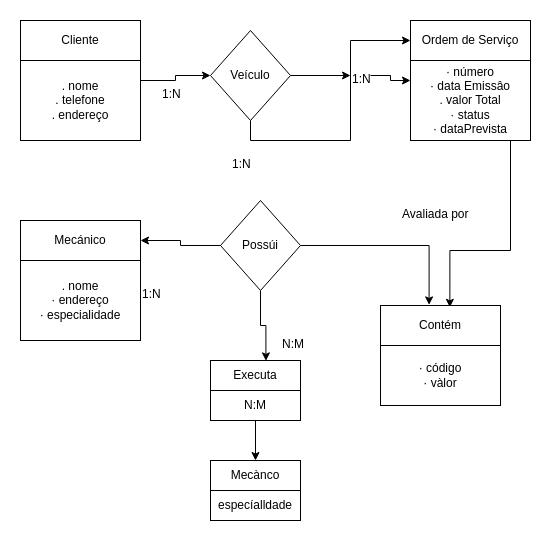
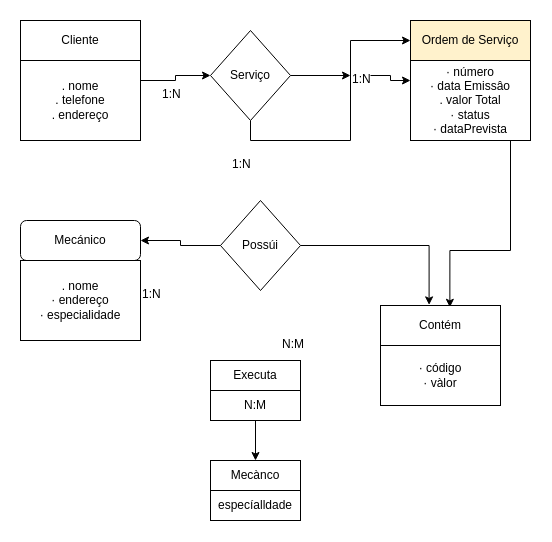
node "Ordem de Serviço": fillcolor #ffffff -> #fff2cc
node "Veículo": label "Veículo" -> "Serviço"
node "Avaliada por": removed
node "Mecánico": shape rectangle -> rounded rectangle
edge "Possúi" -> "Executa": removed
